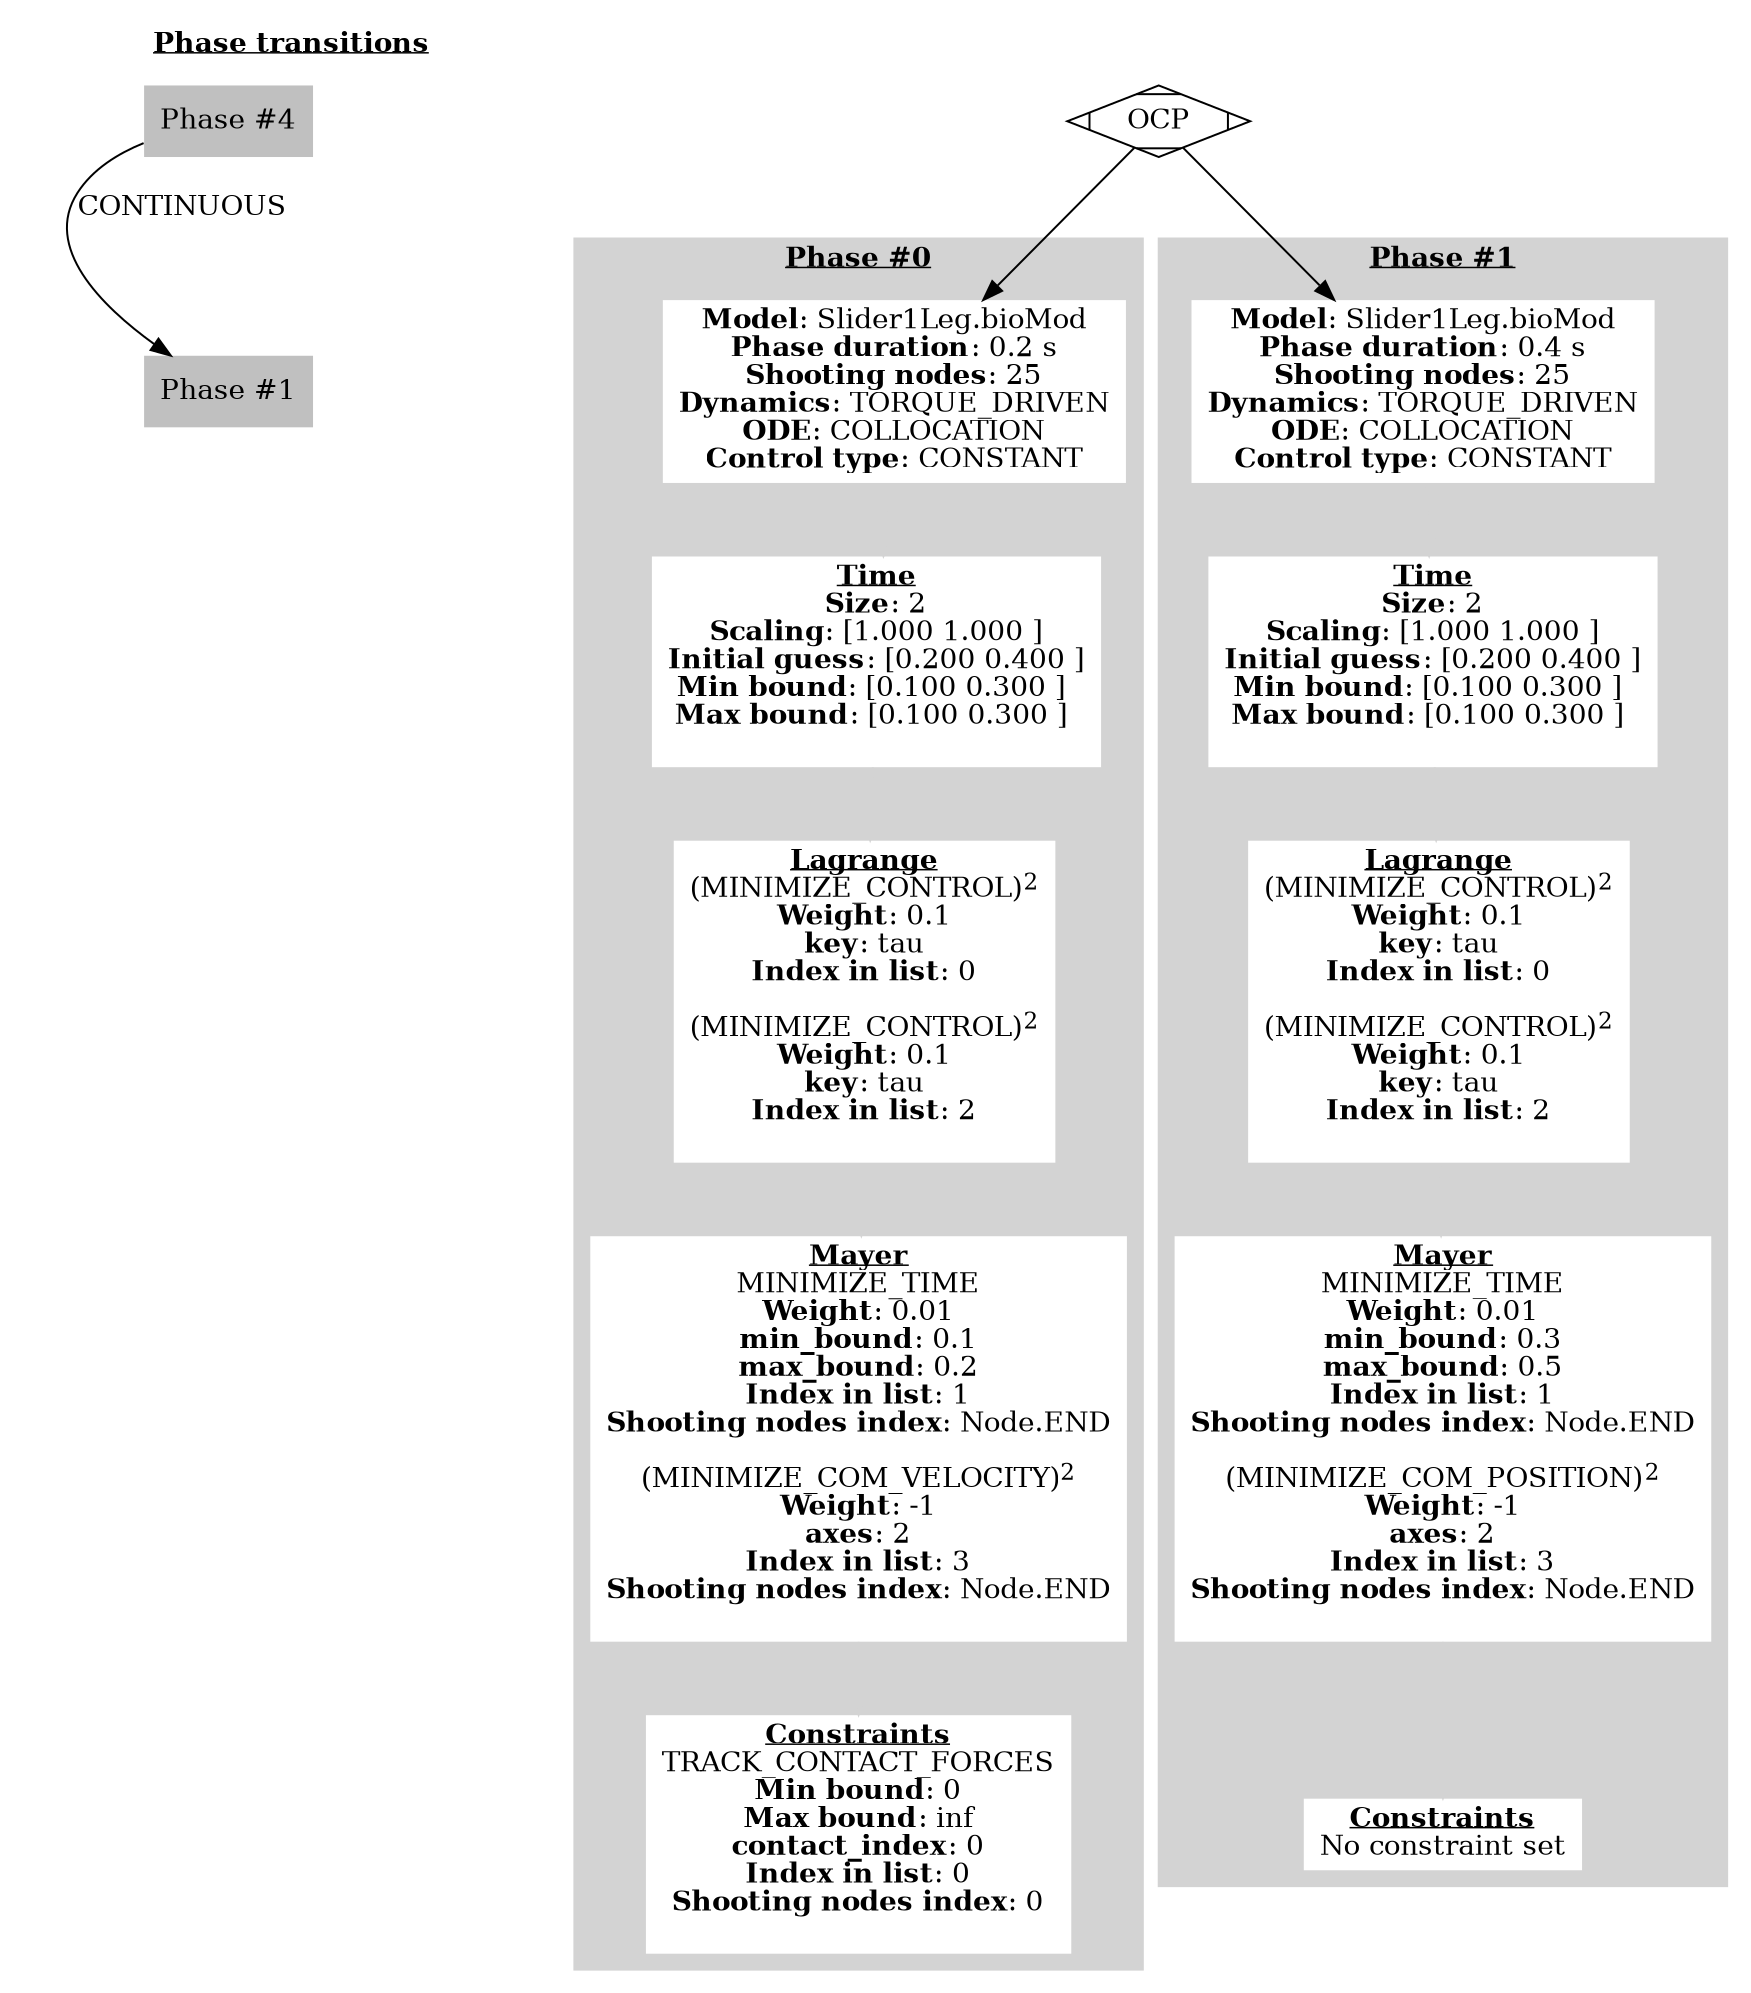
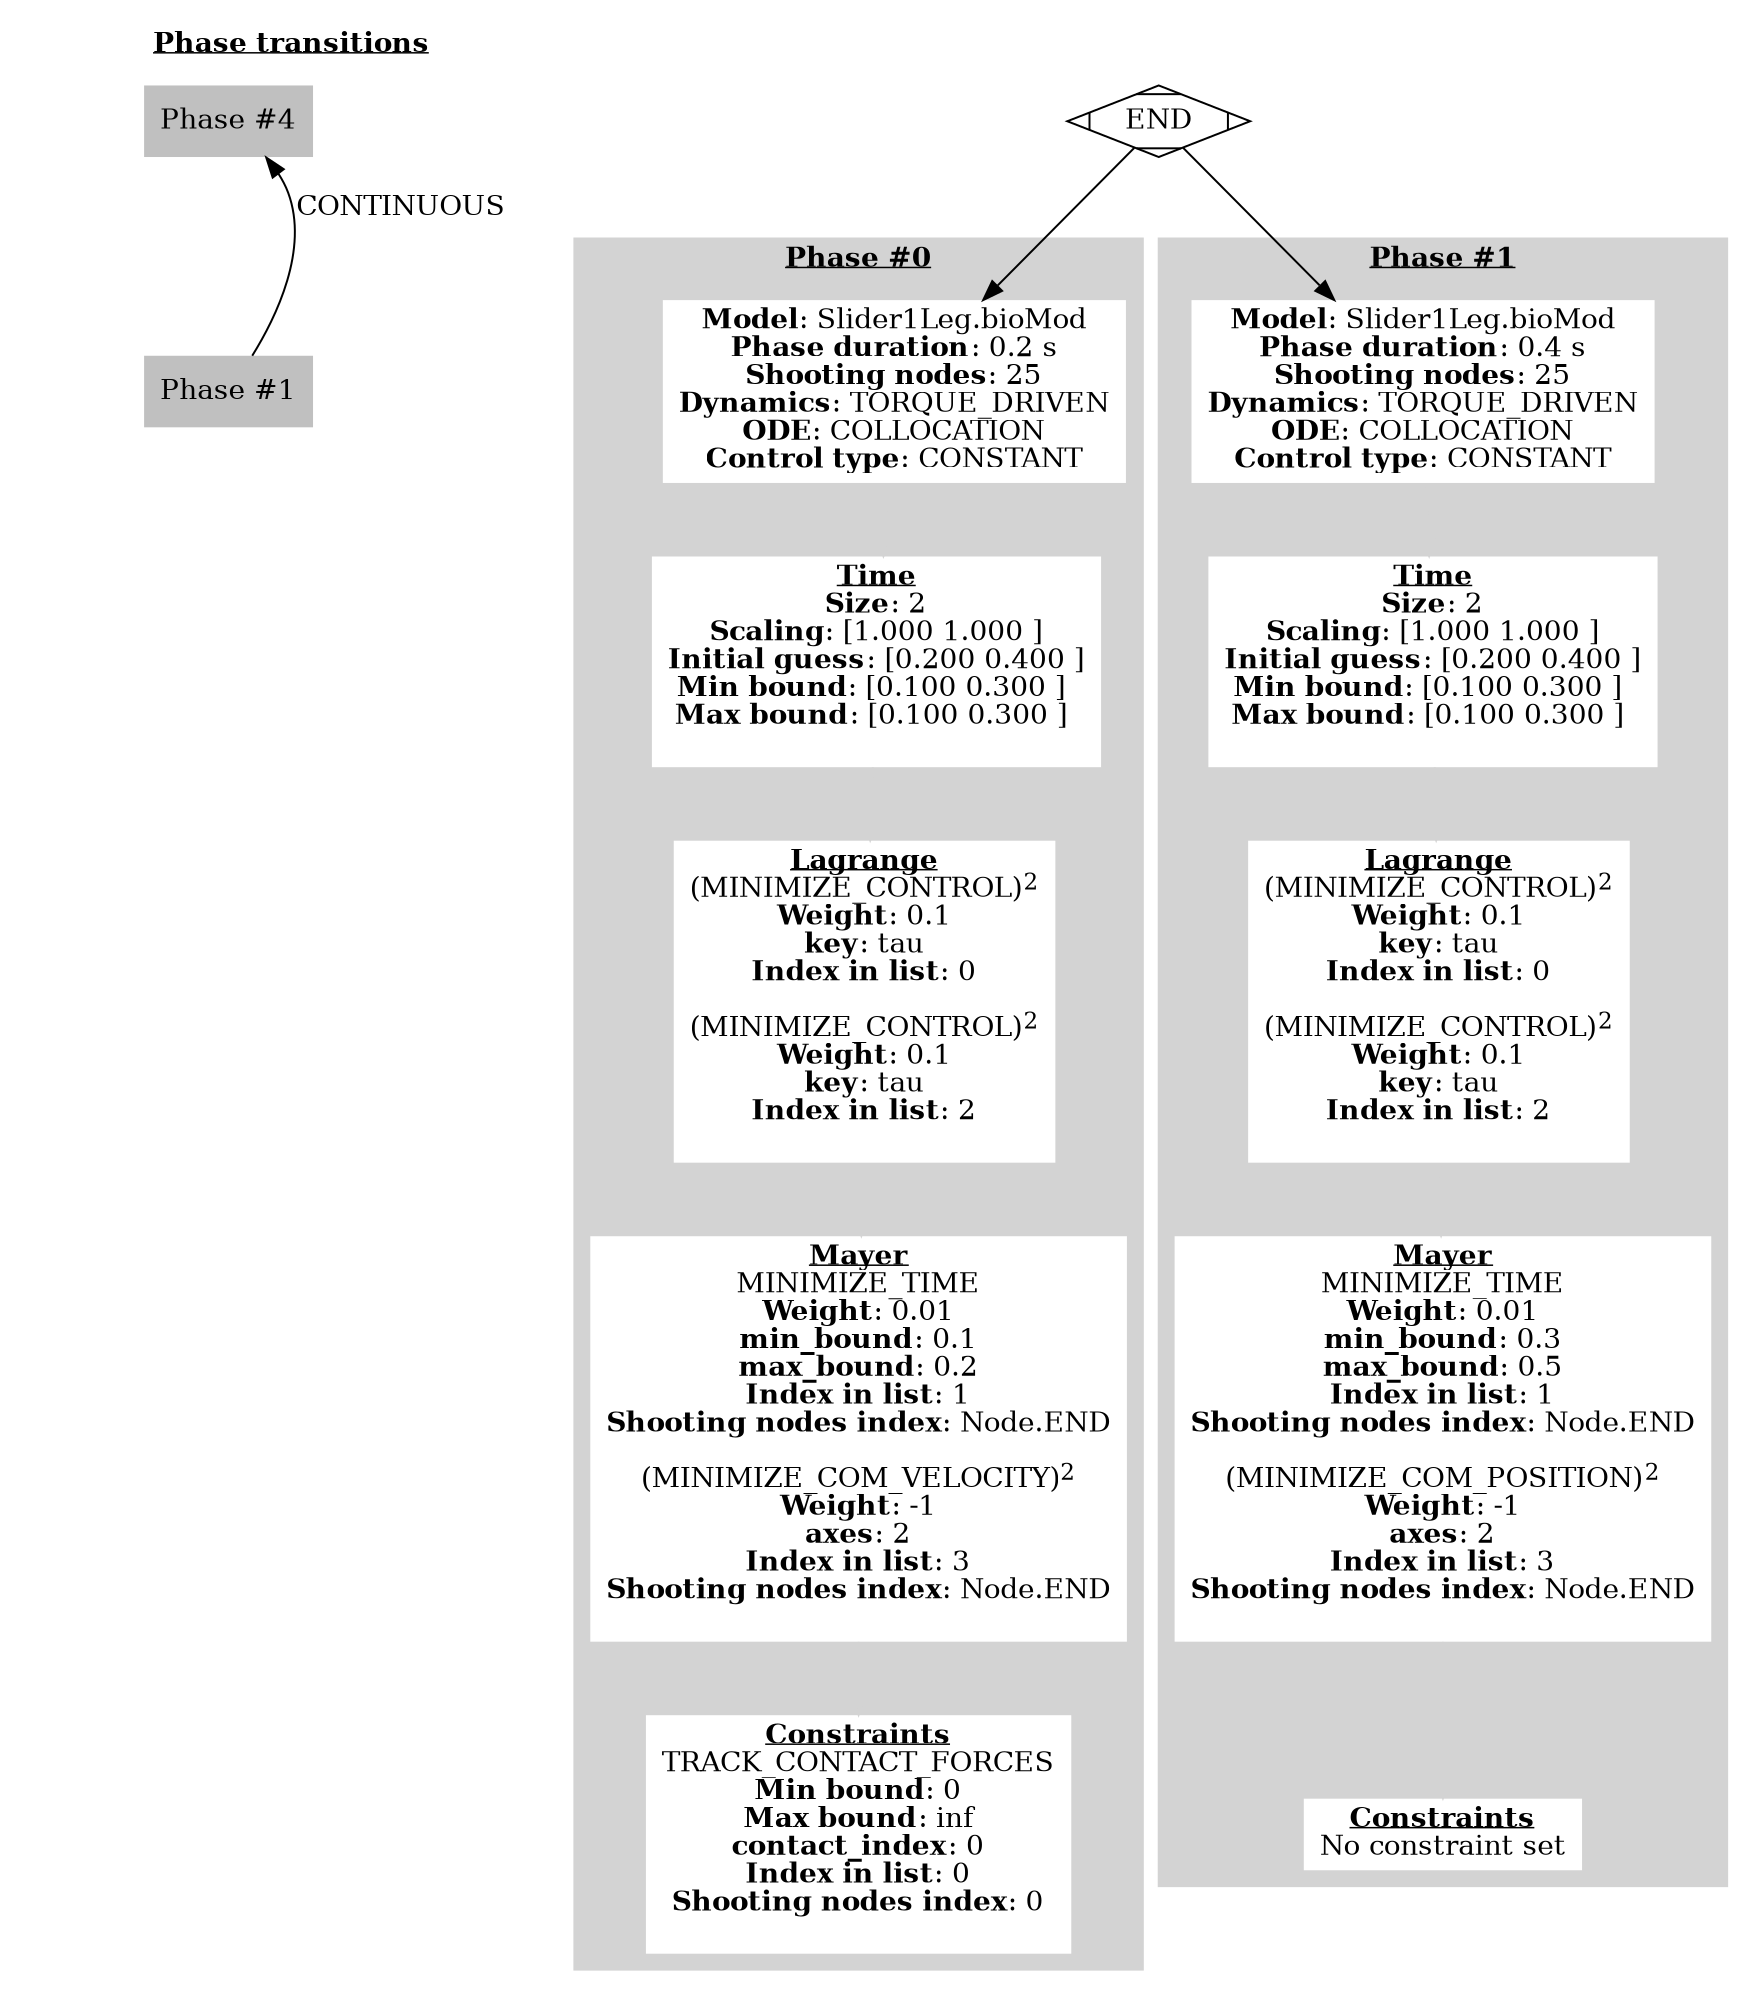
node "OCP": label "OCP" -> "END"
edge "Phase #4" -> "Phase #1": reversed
